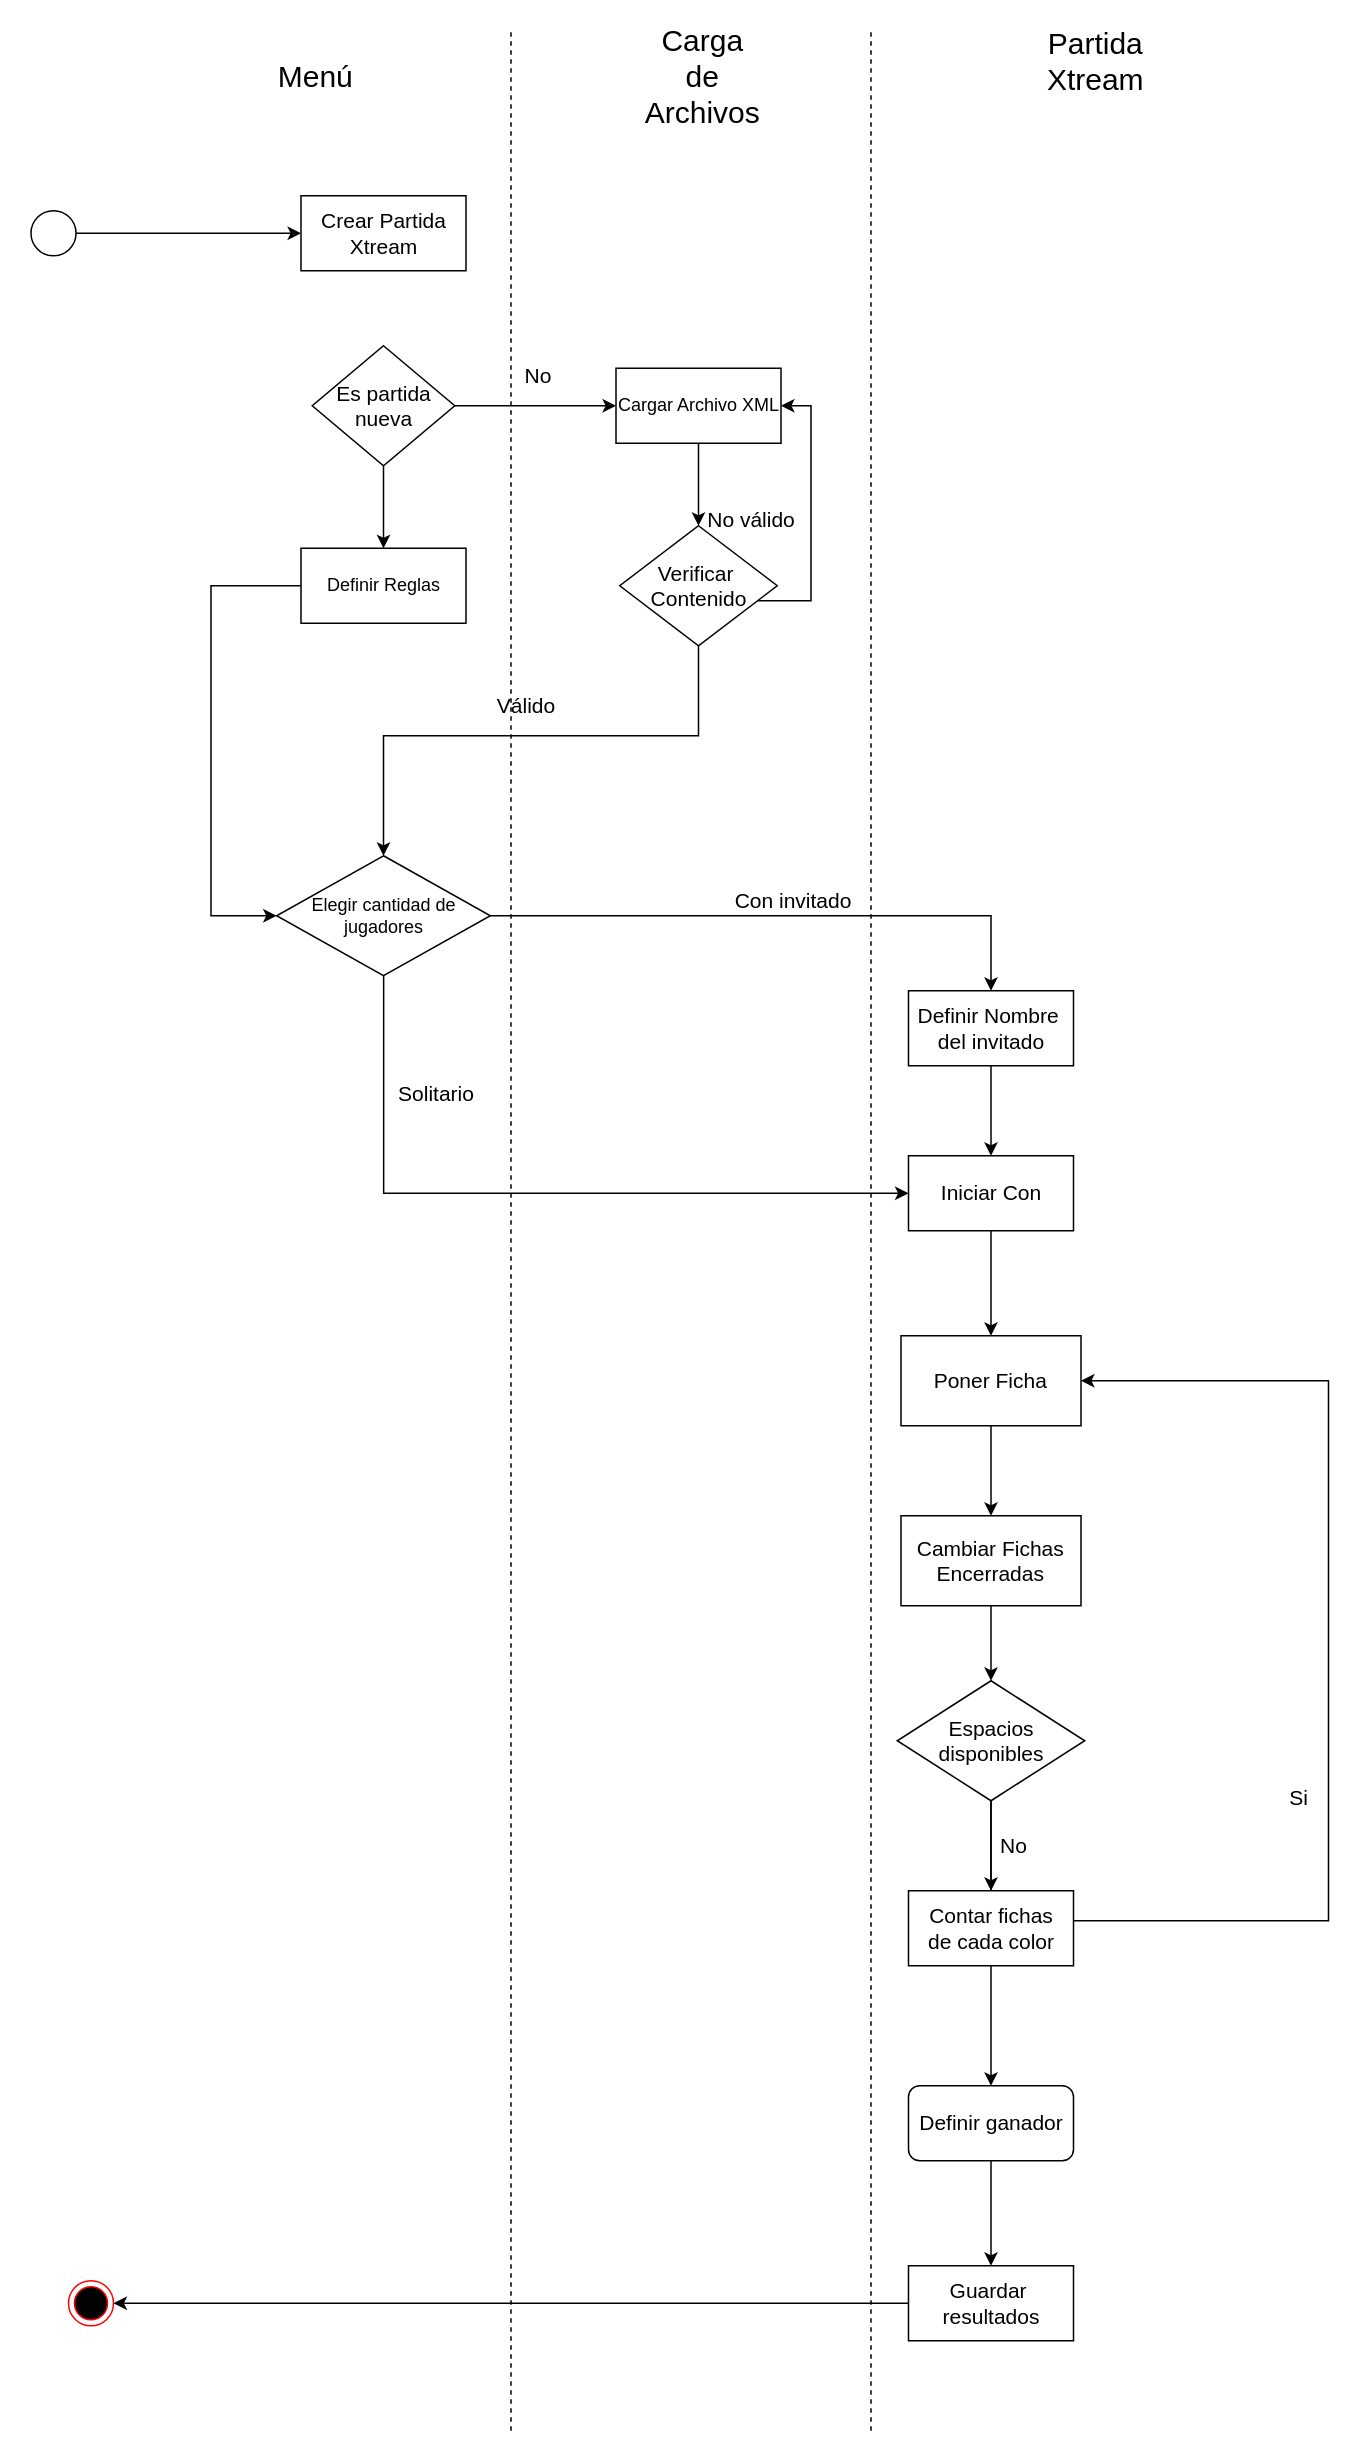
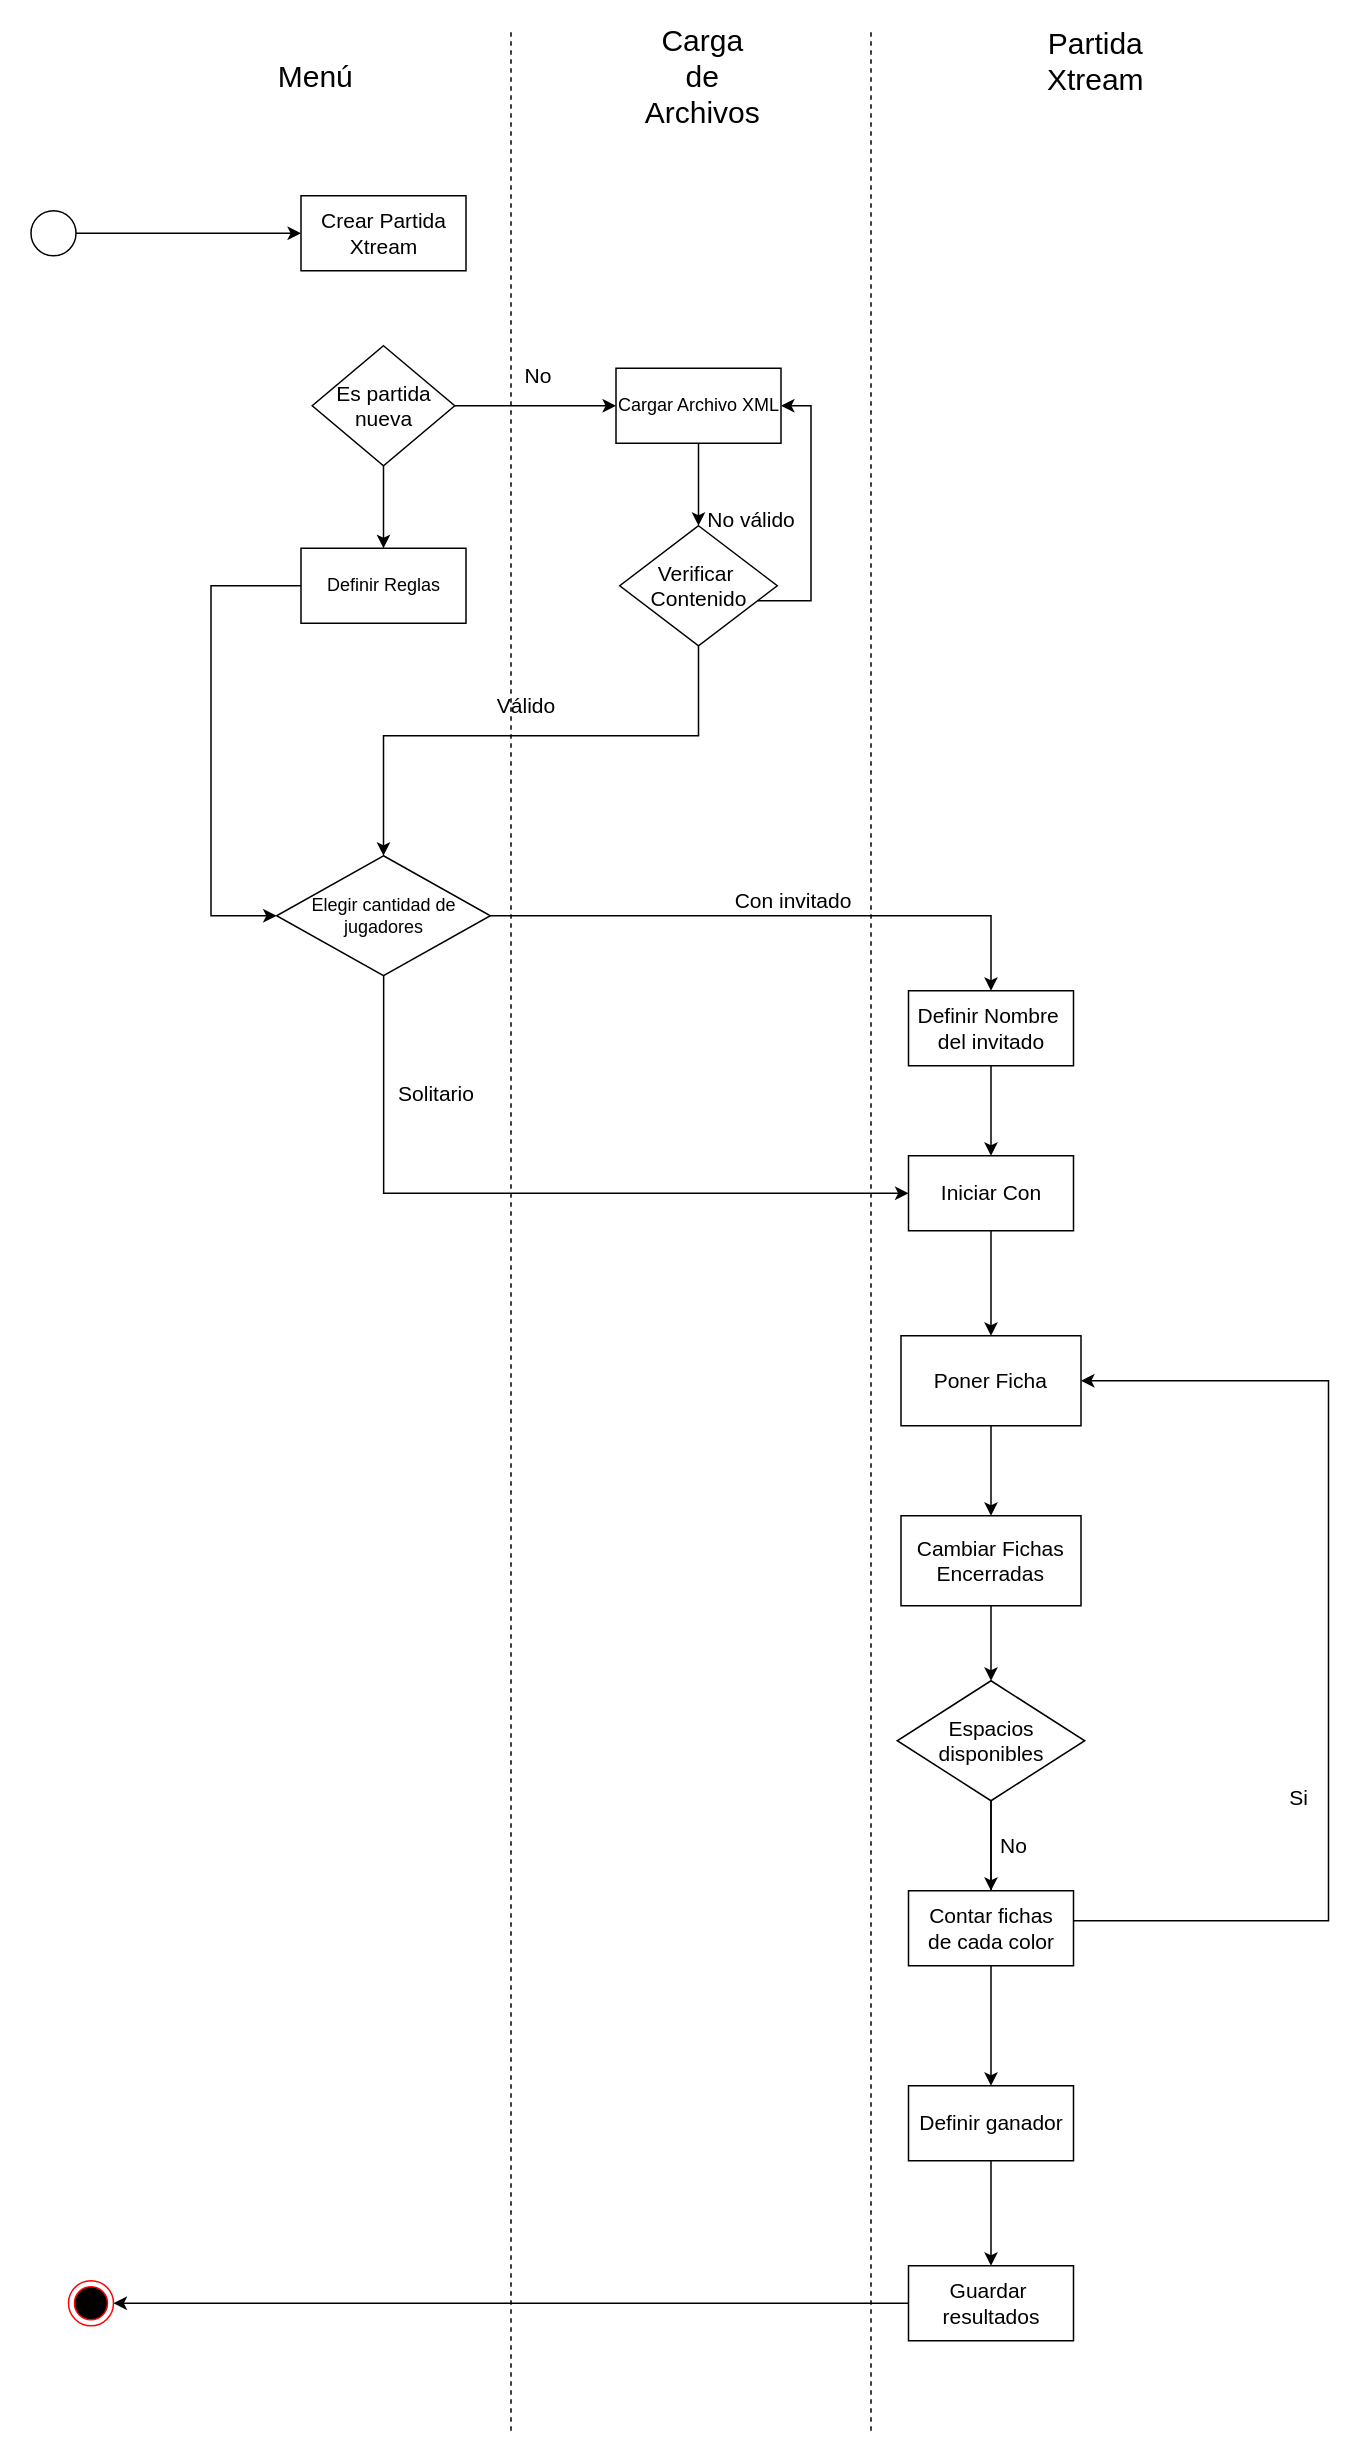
node "Definir ganador": shape rounded rectangle -> rectangle
